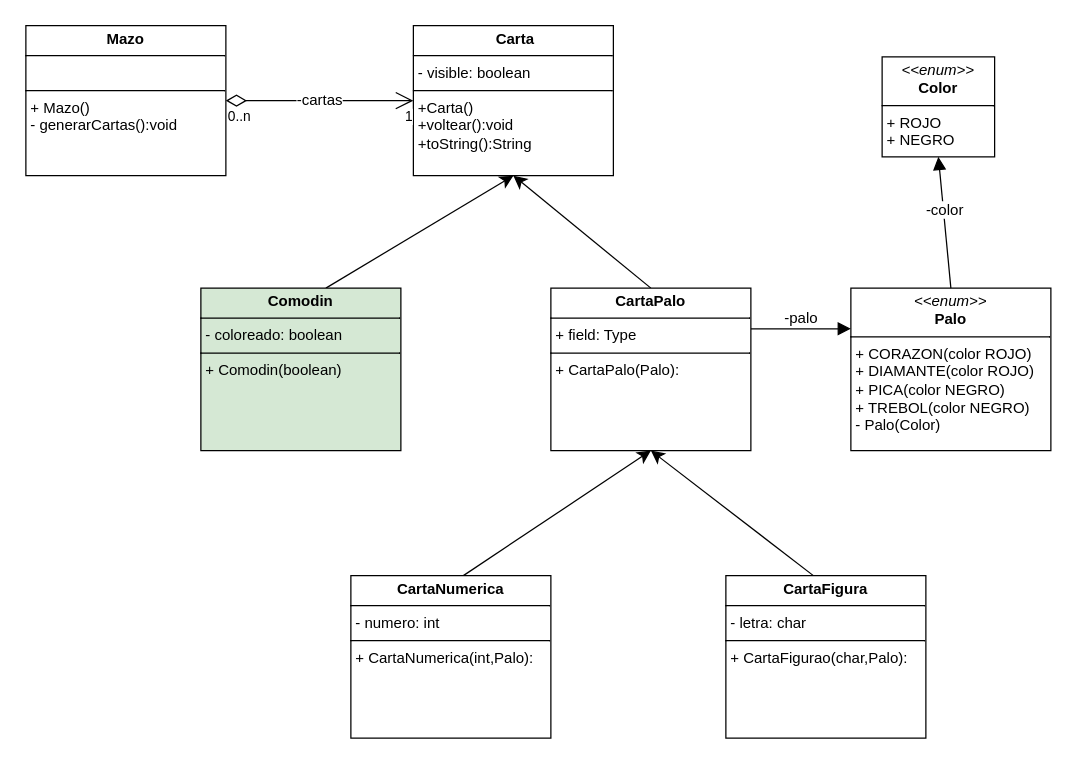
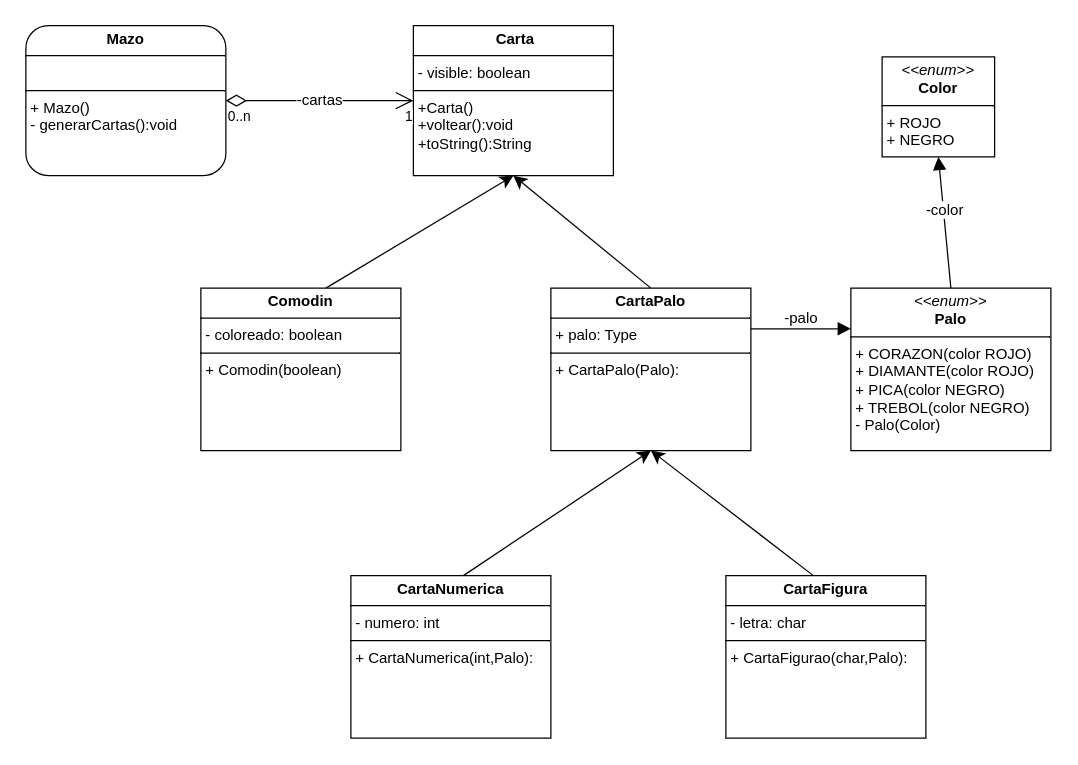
node "Mazo + Mazo() - generarCartas():void": shape rectangle -> rounded rectangle
node "CartaPalo + field: Type + CartaPalo(Palo):": label "CartaPalo + field: Type + CartaPalo(Palo):" -> "CartaPalo + palo: Type + CartaPalo(Palo):"
node "Comodin - coloreado: boolean + Comodin(boolean)": fillcolor #d5e8d4 -> #ffffff
